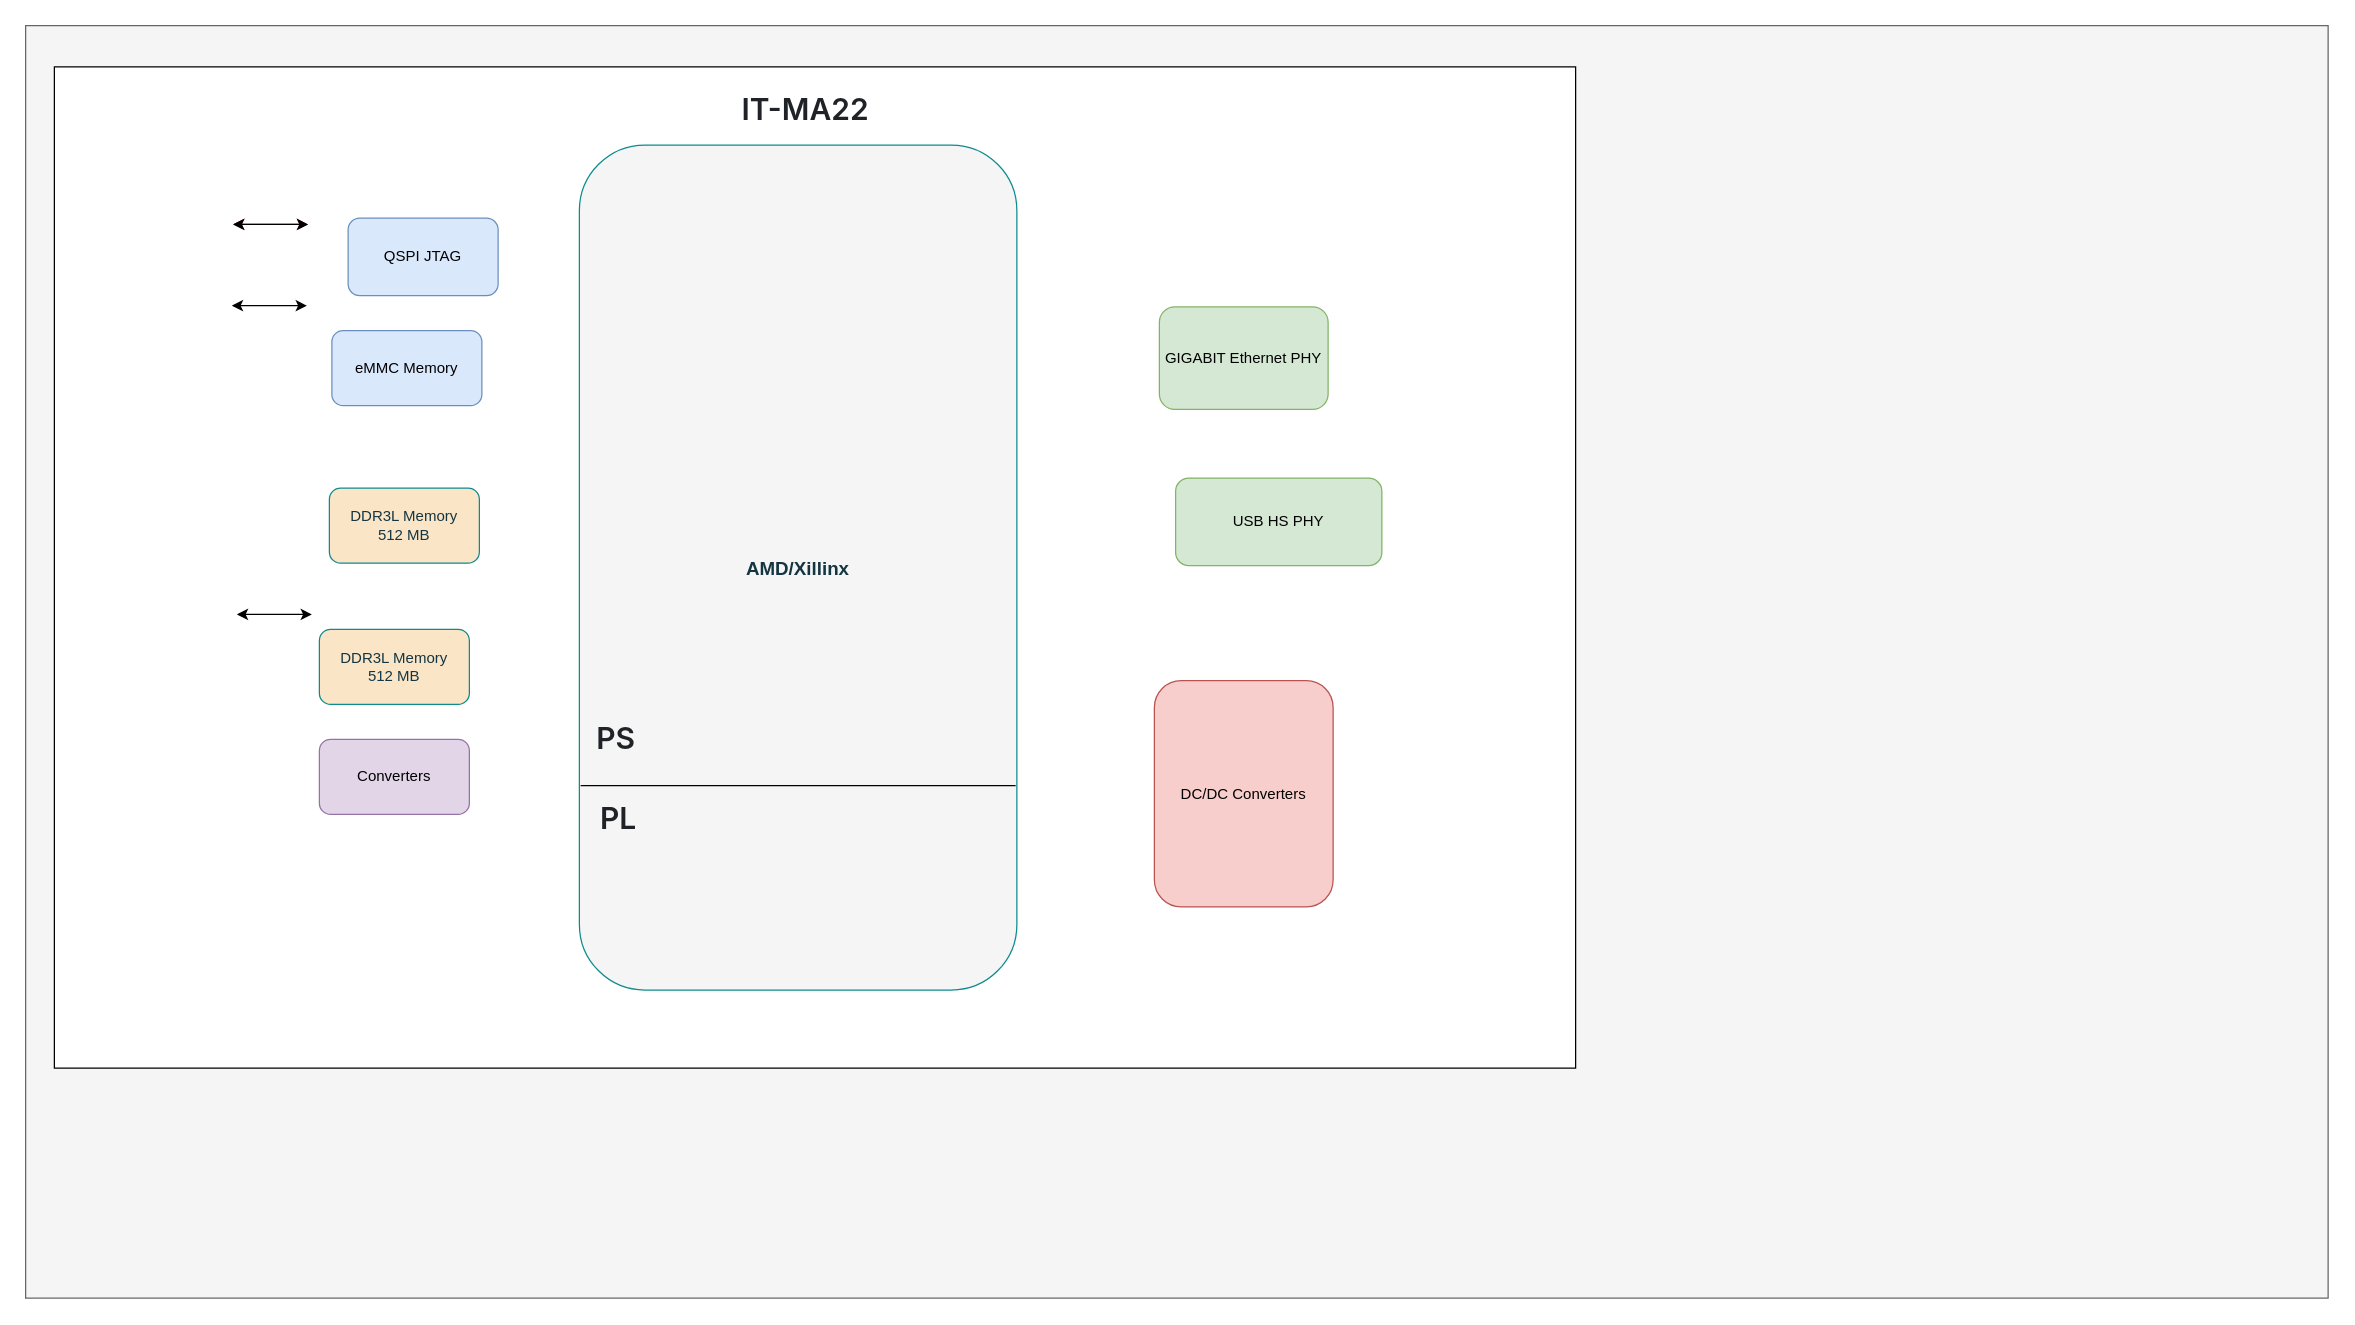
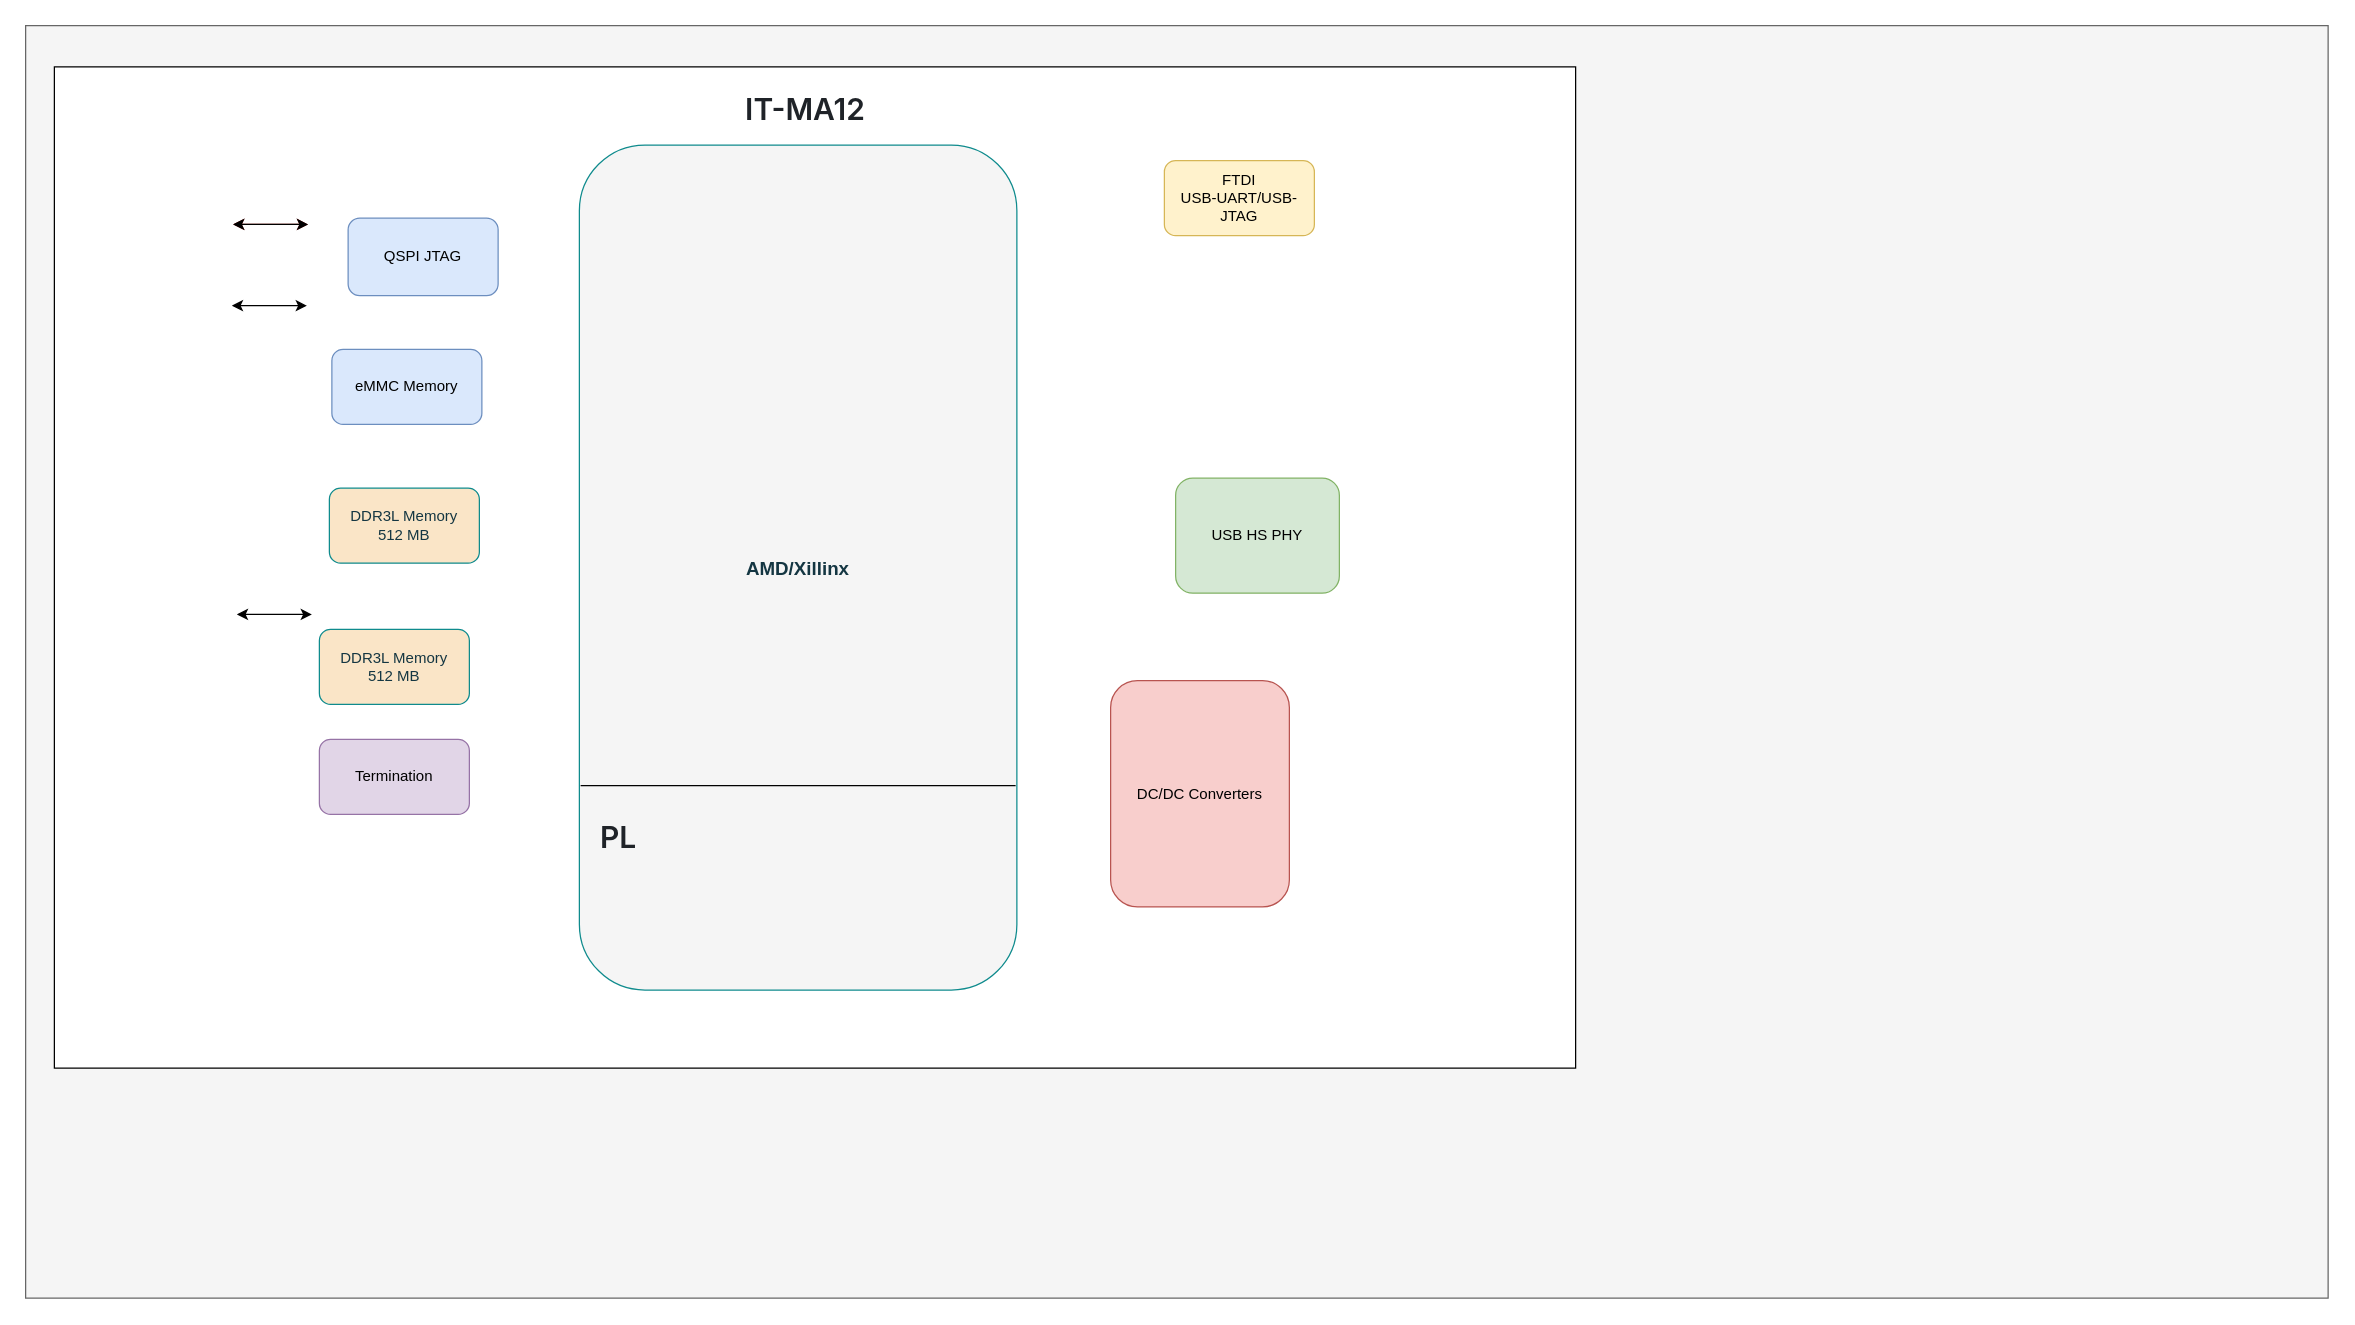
node "IT-MA22": label "IT-MA22" -> "IT-MA12"
node "FTDI USB-UART/USB-JTAG": added
node "GIGABIT Ethernet PHY": removed
node "eMMC Memory": moved (407, 368) -> (407, 387)
node "USB HS PHY": size 206x88 -> 164x115
node "PS": removed
node "Converters": label "Converters" -> "Termination"
node "DC/DC Converters": moved (1244, 794) -> (1200, 794)
node "PL": moved (619, 823) -> (619, 841)
